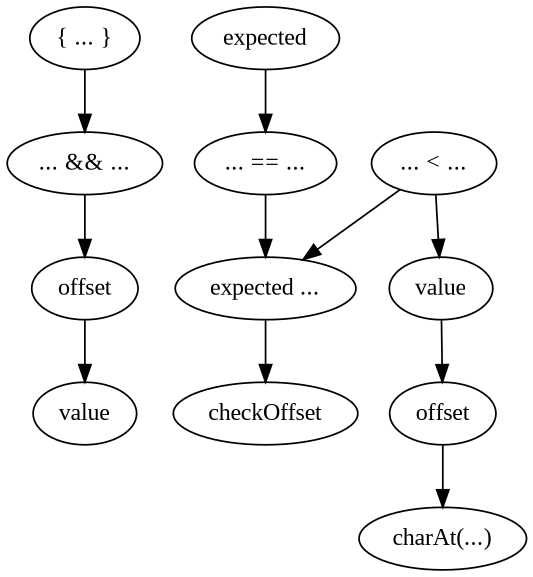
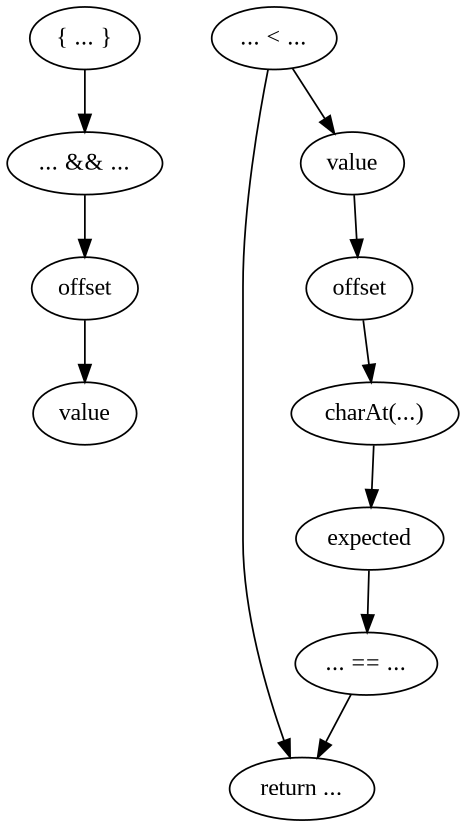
node "expected ...": label "expected ..." -> "return ..."
node "checkOffset": removed
edge "charAt(...)" -> "expected": added
